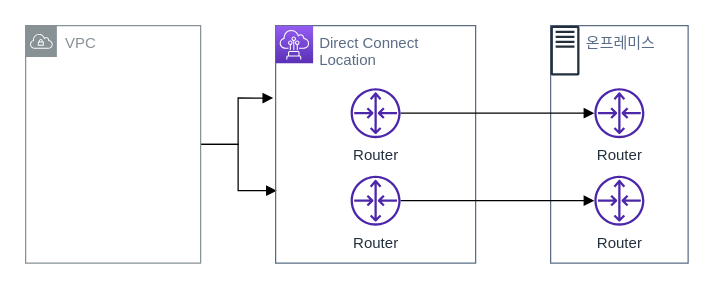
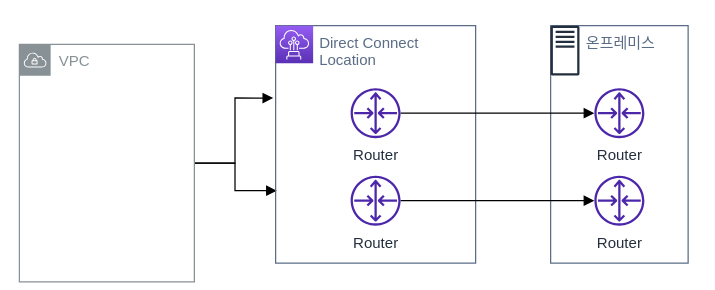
node "VPC": moved (113, 144) -> (107, 163)
